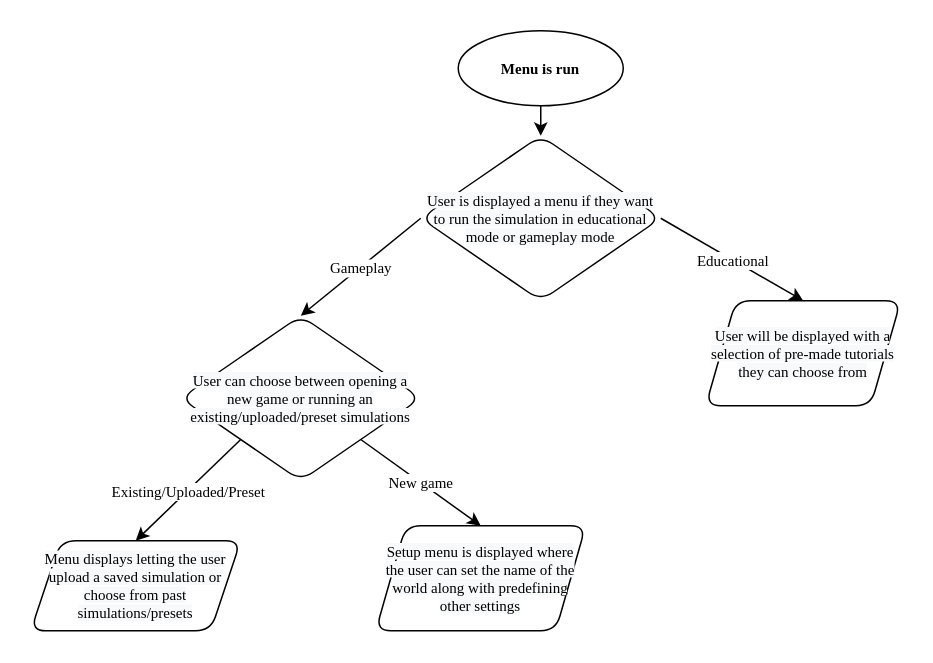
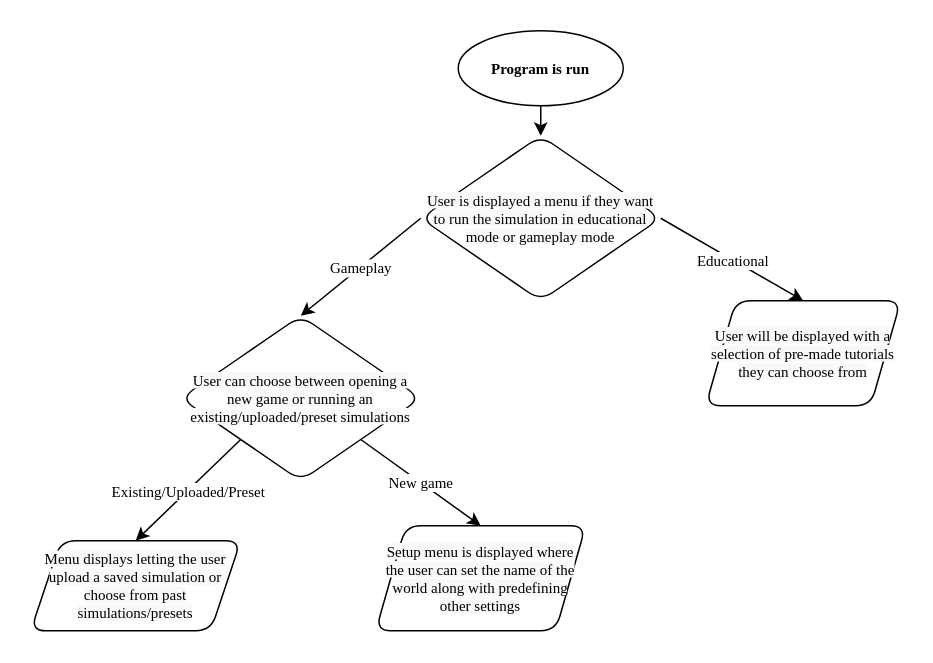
node "Menu is run": label "Menu is run" -> "Program is run"
